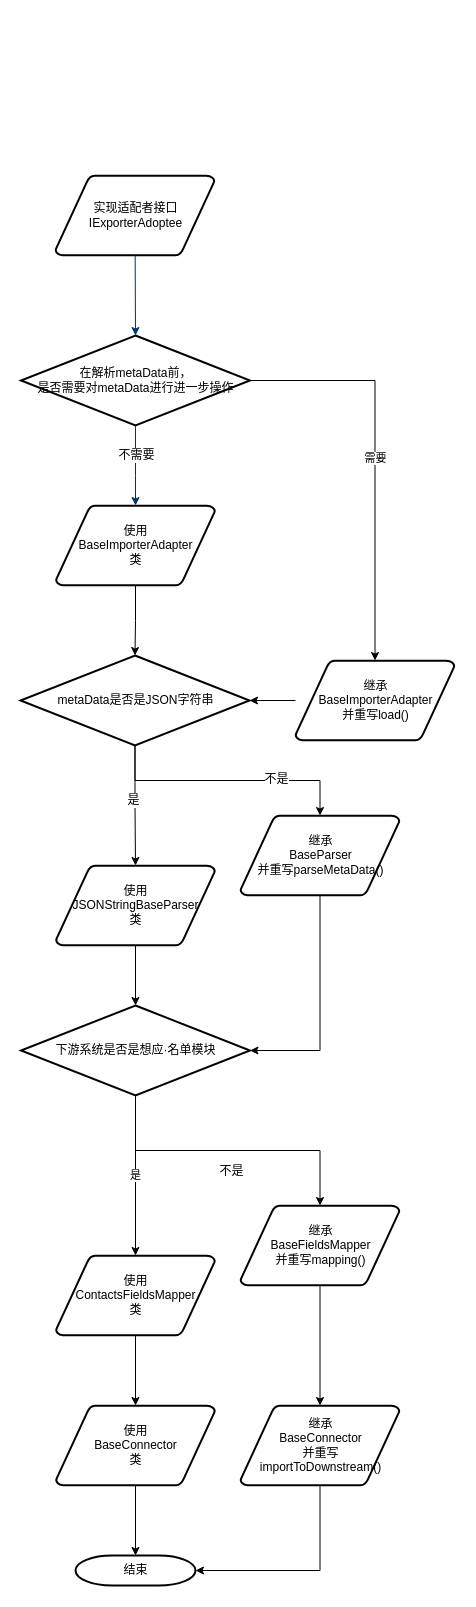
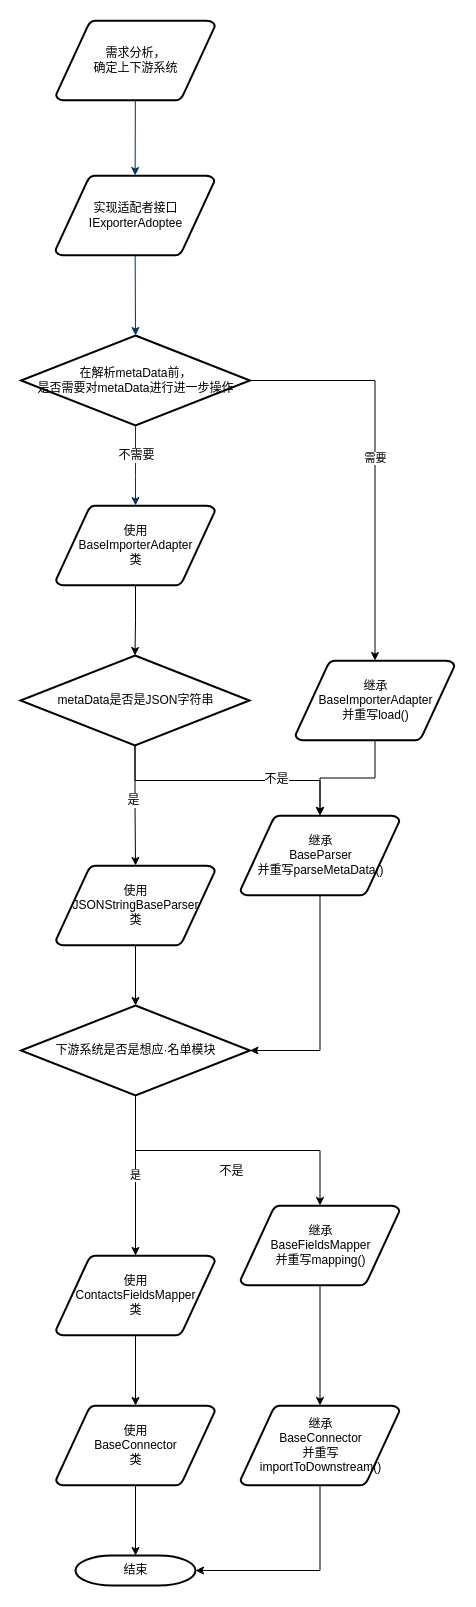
node "需求分析， 确定上下游系统": added
edge "需求分析， 确定上下游系统" -> "实现适配者接口 IExporterAdoptee": added
edge "继承 BaseImporterAdapter 并重写load()" -> "metaData是否是JSON字符串": now "继承 BaseImporterAdapter 并重写load()" -> "继承 BaseParser 并重写parseMetaData()"
